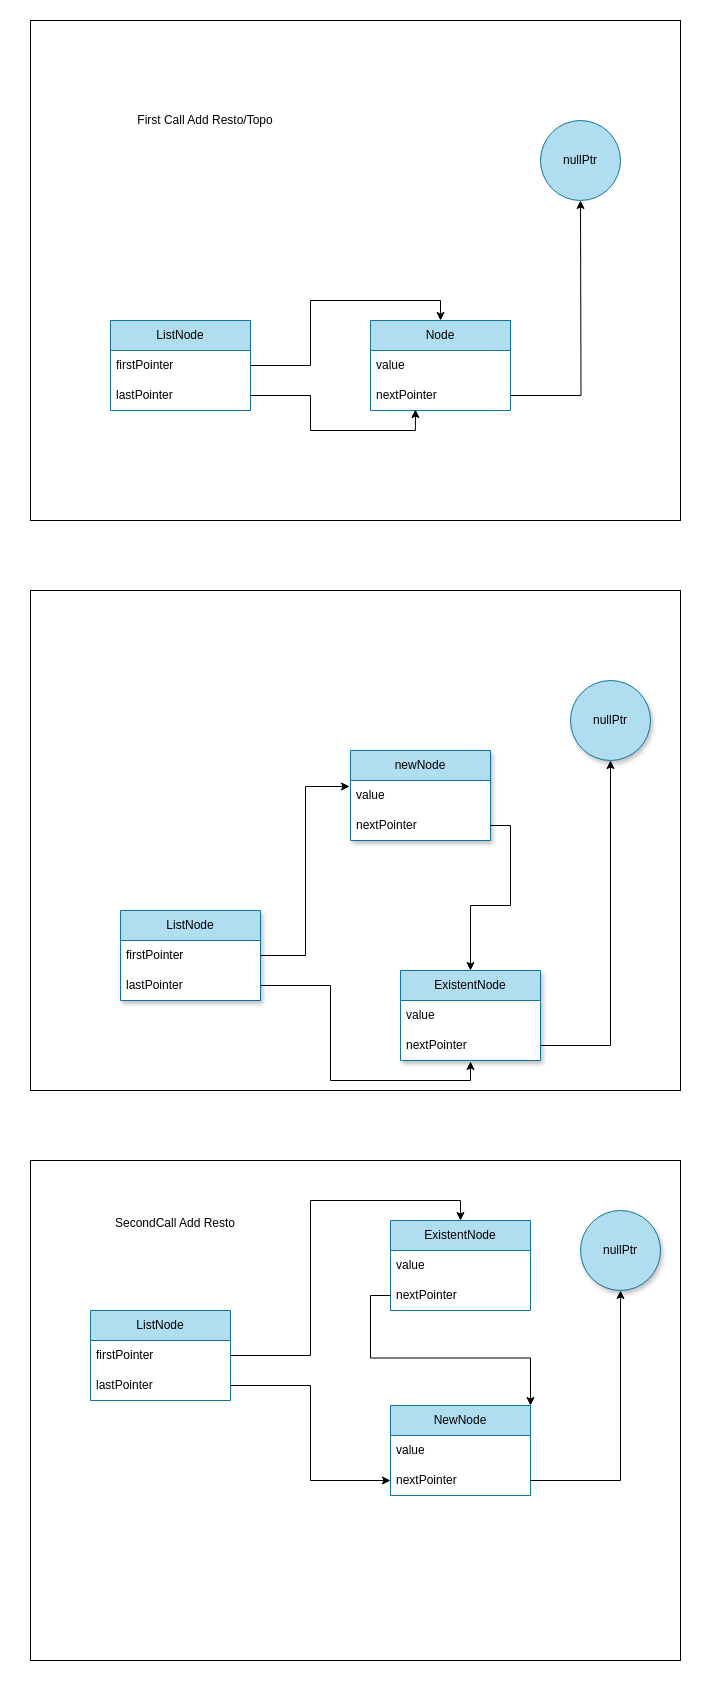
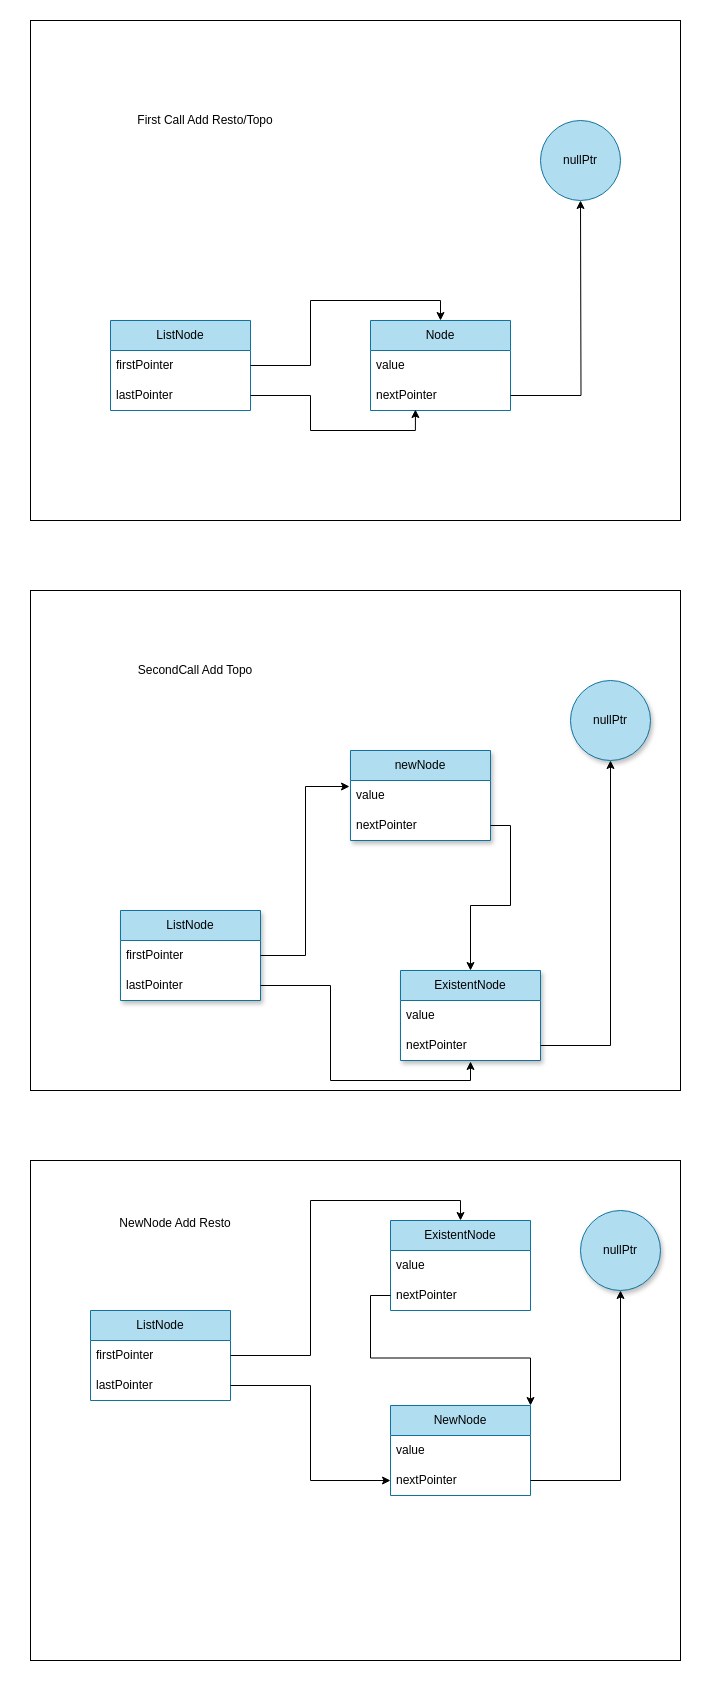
node "SecondCall Add Topo": added
node "SecondCall Add Resto": label "SecondCall Add Resto" -> "NewNode Add Resto"
